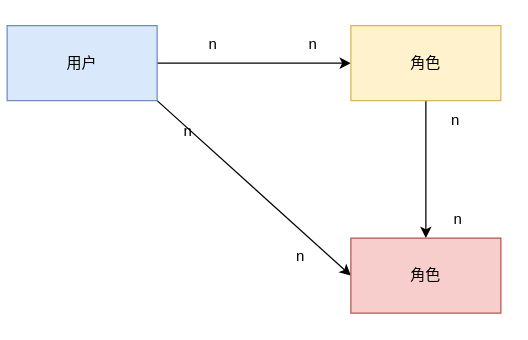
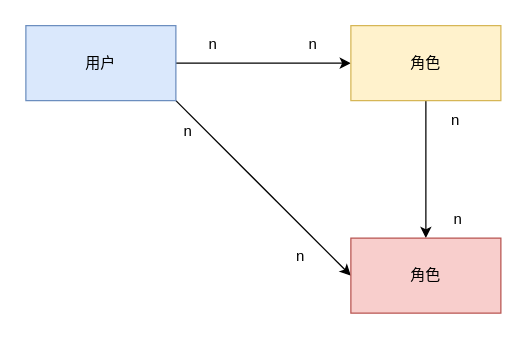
node "用户": moved (82, 63) -> (101, 63)
